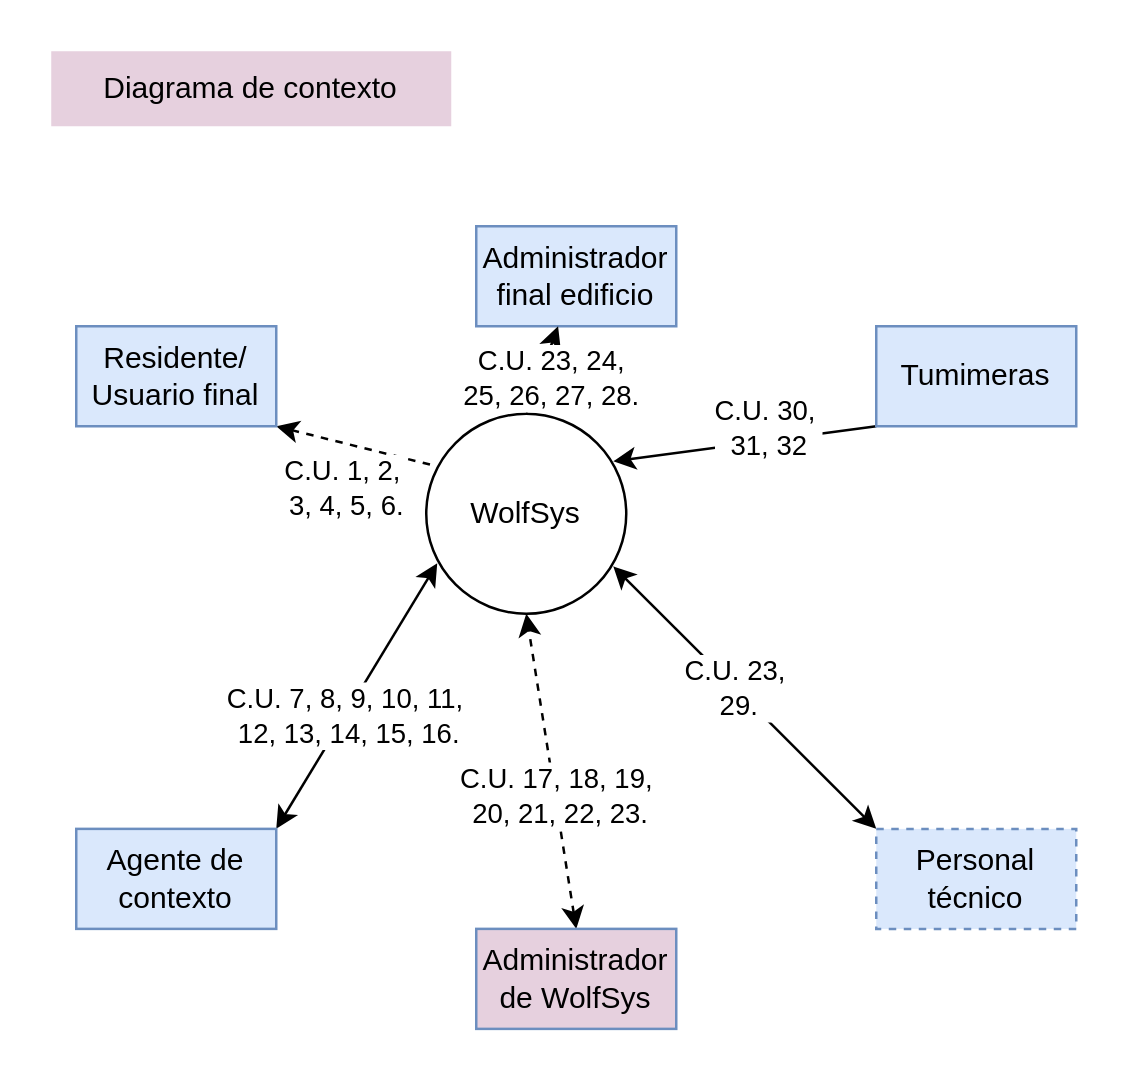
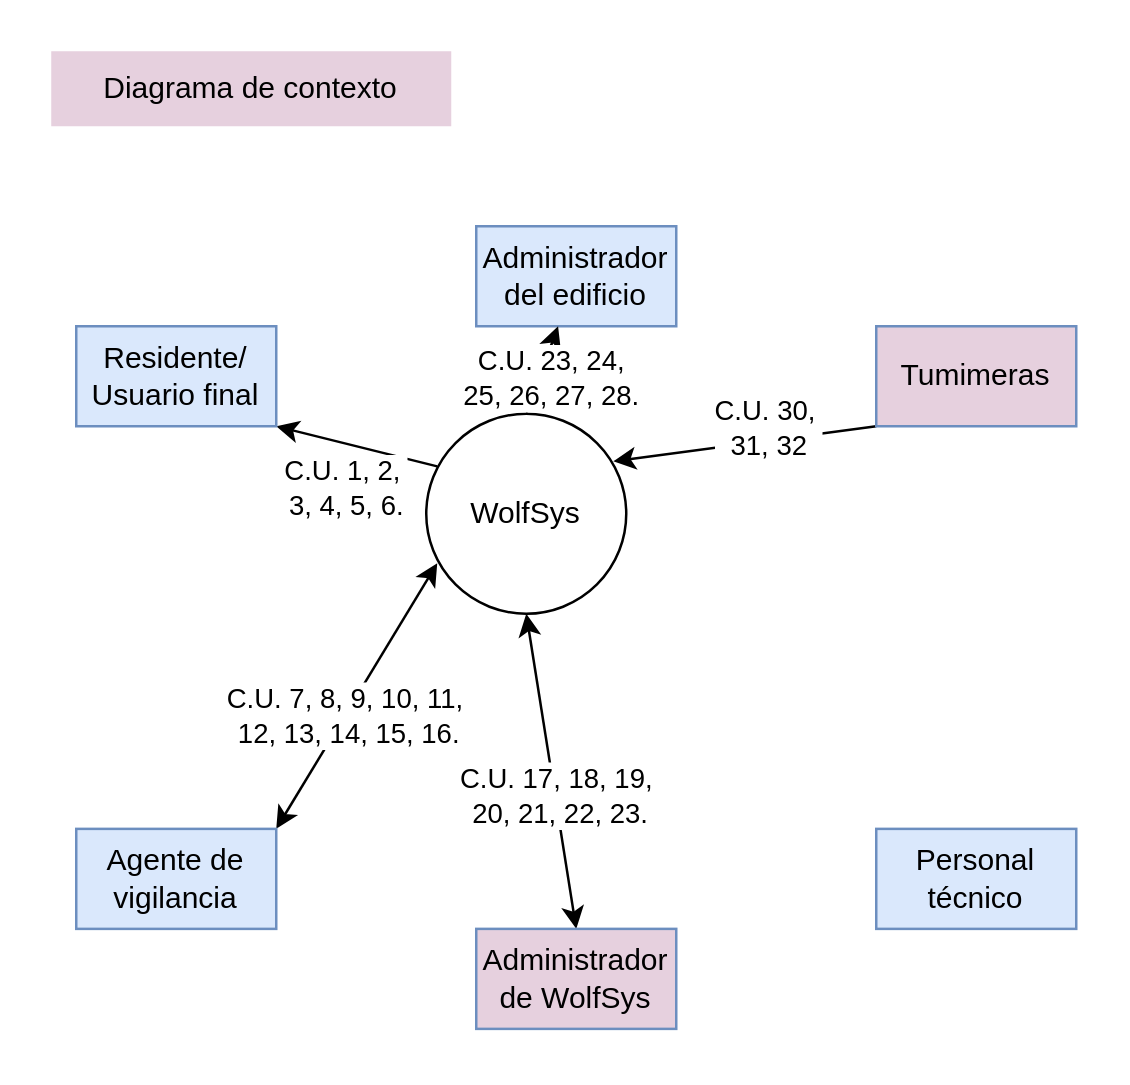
node "Administrador final edificio": label "Administrador final edificio" -> "Administrador del edificio"
node "Tumimeras": fillcolor #dae8fc -> #e6d0de
edge "WolfSys" -> "Residente/ Usuario final": style dashed -> solid
edge "WolfSys" -- "Administrador de WolfSys": style dashed -> solid
edge "WolfSys" -- "Personal técnico": removed, label "C.U. 23, 29."
node "Agente de contexto": label "Agente de contexto" -> "Agente de vigilancia"
node "Personal técnico": style dashed -> solid
